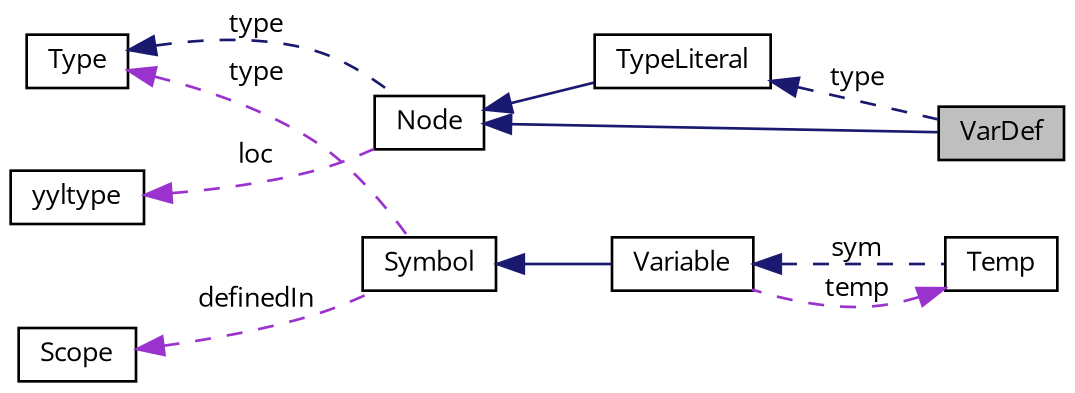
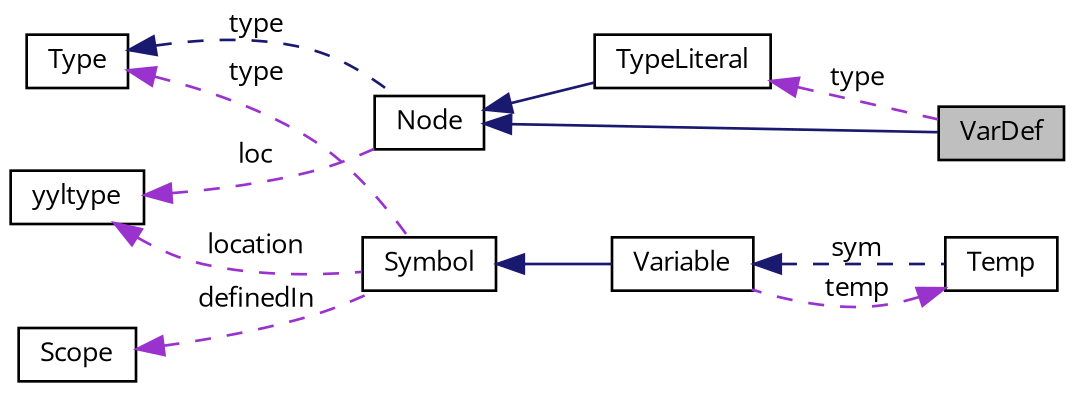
edge "VarDef" -> "TypeLiteral": color midnightblue -> darkorchid3
edge "Symbol" -> "yyltype": added, label "location"
